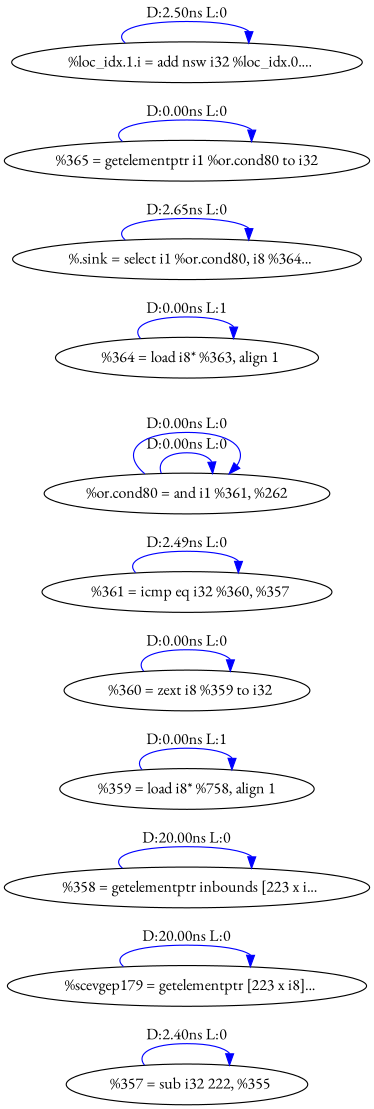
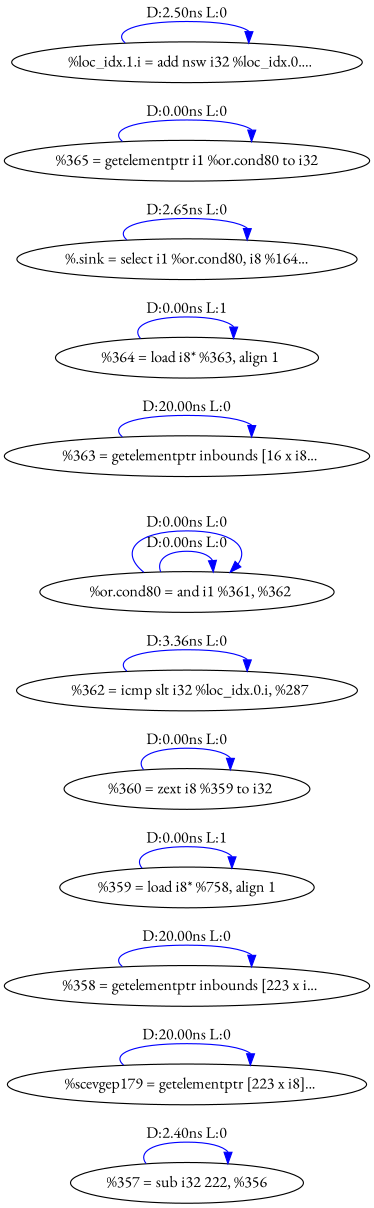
node "%.sink = select i1 %or.cond80, i8 %364...": label "%.sink = select i1 %or.cond80, i8 %364..." -> "%.sink = select i1 %or.cond80, i8 %164..."
node "%363 = getelementptr inbounds [16 x i8...": added
node "%or.cond80 = and i1 %361, %262": label "%or.cond80 = and i1 %361, %262" -> "%or.cond80 = and i1 %361, %362"
node "%361 = icmp eq i32 %360, %357": removed
node "%362 = icmp slt i32 %loc_idx.0.i, %287": added
node "%357 = sub i32 222, %355": label "%357 = sub i32 222, %355" -> "%357 = sub i32 222, %356"
